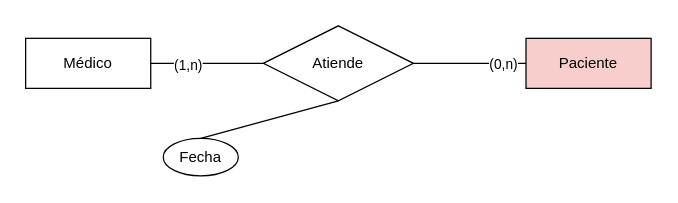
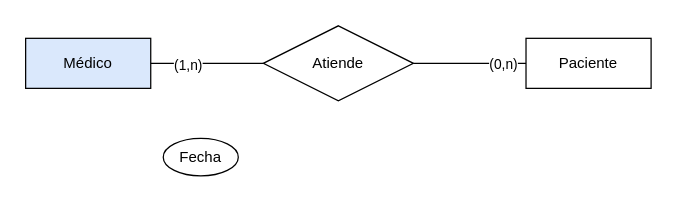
node "Médico": fillcolor #ffffff -> #dae8fc
node "Paciente": fillcolor #f8cecc -> #ffffff
edge "Atiende" -- "Fecha": removed
